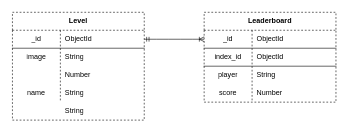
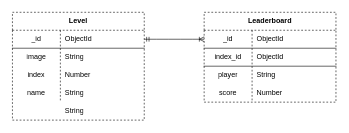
node "index": added
